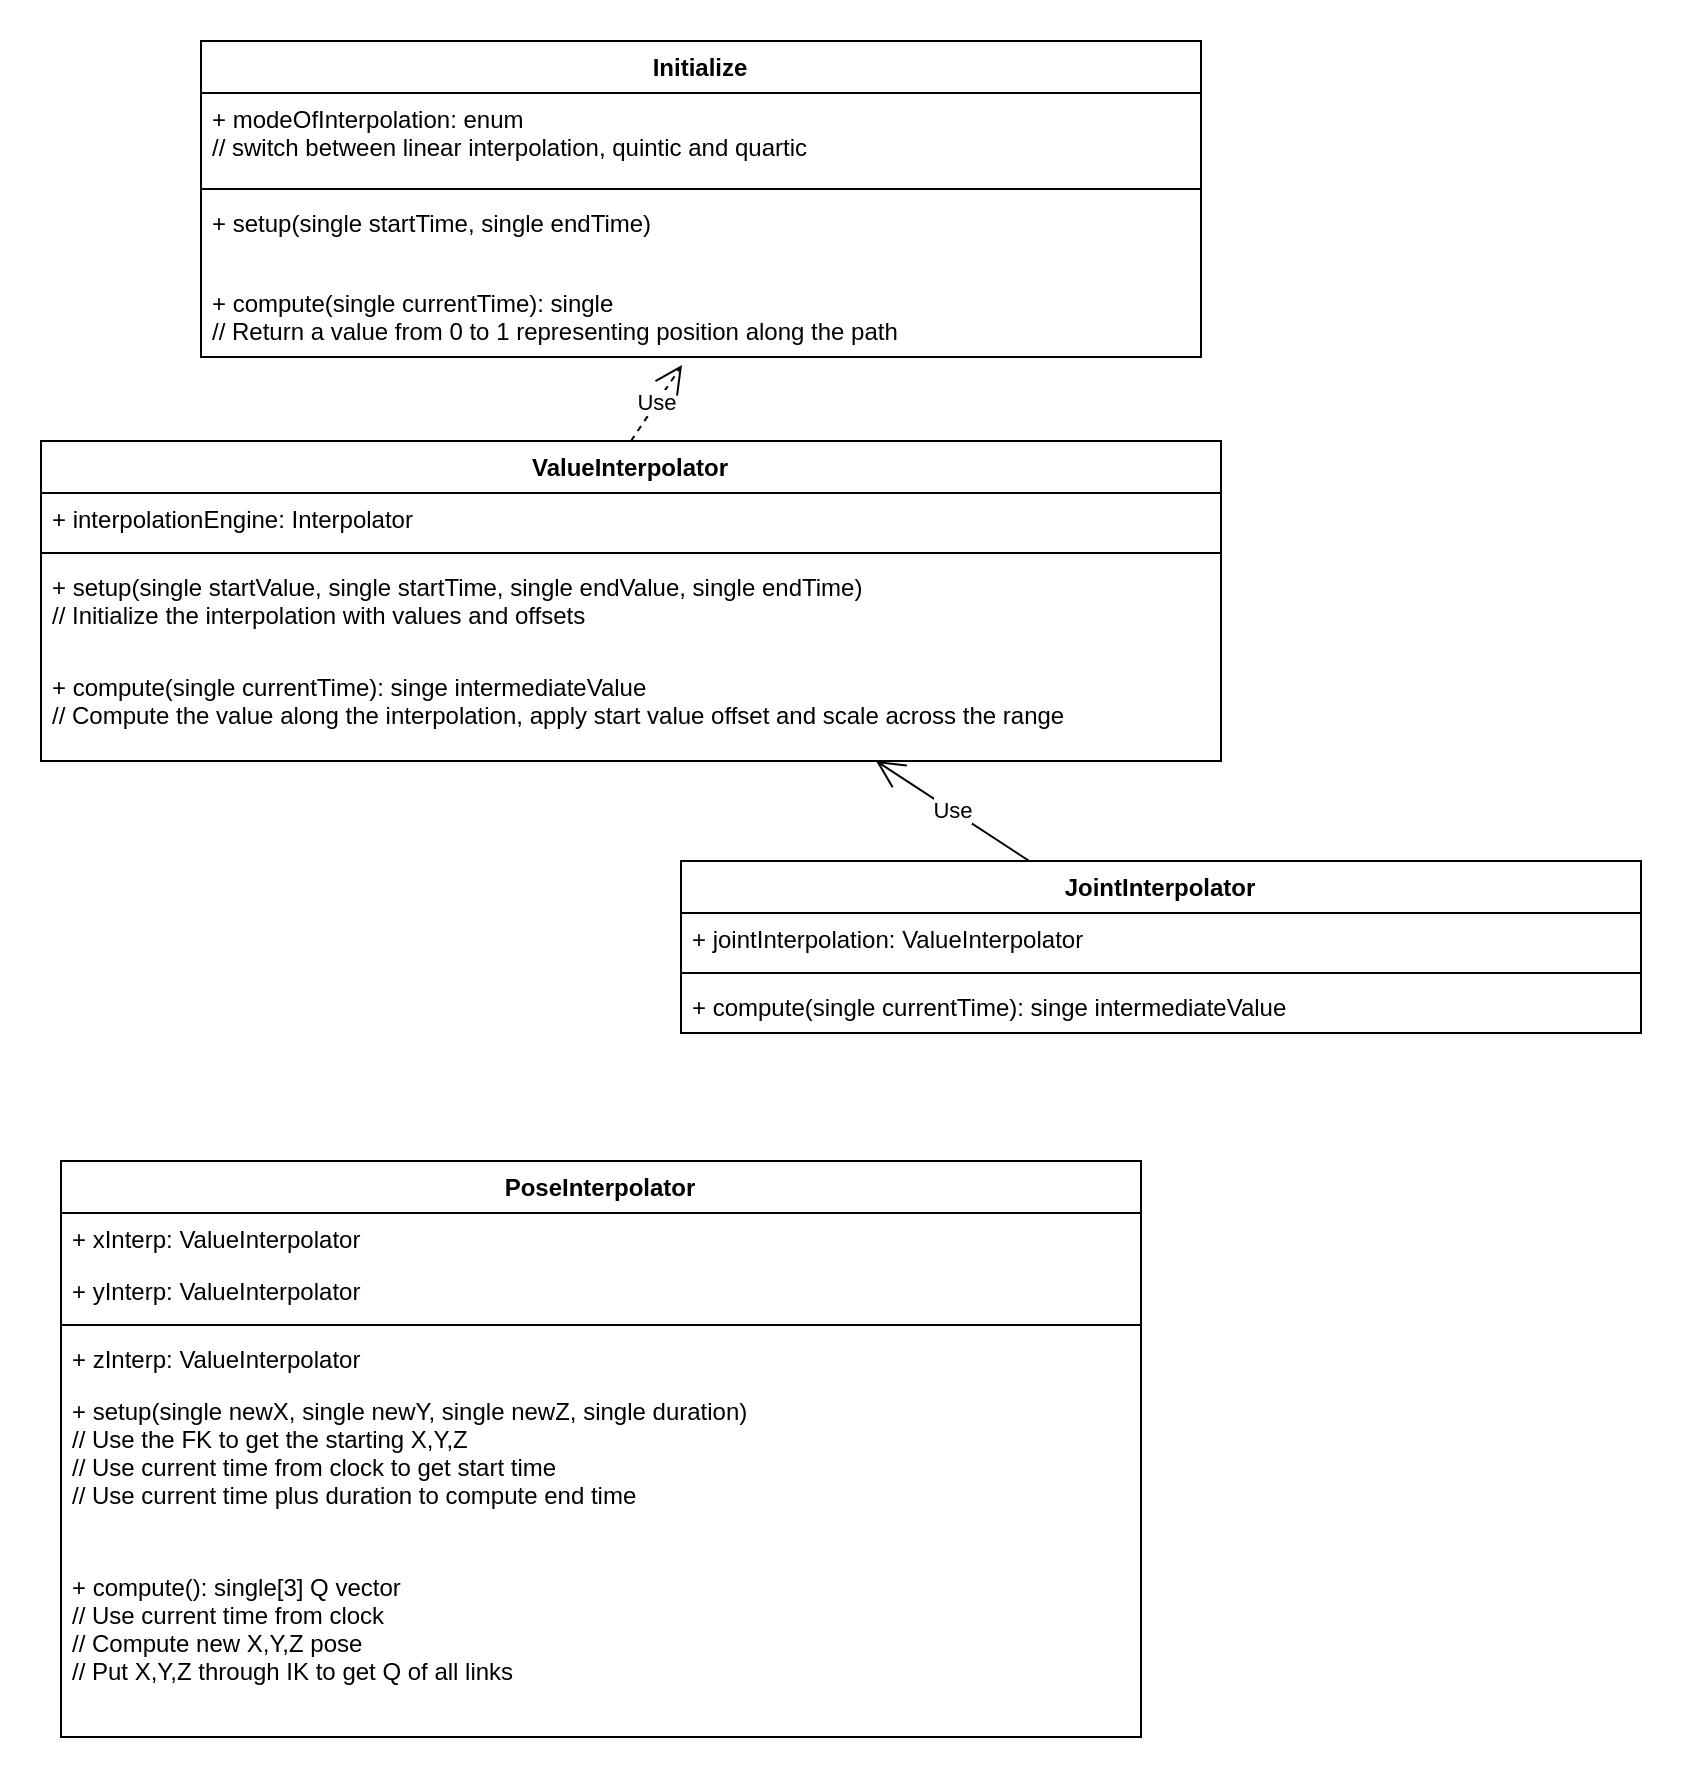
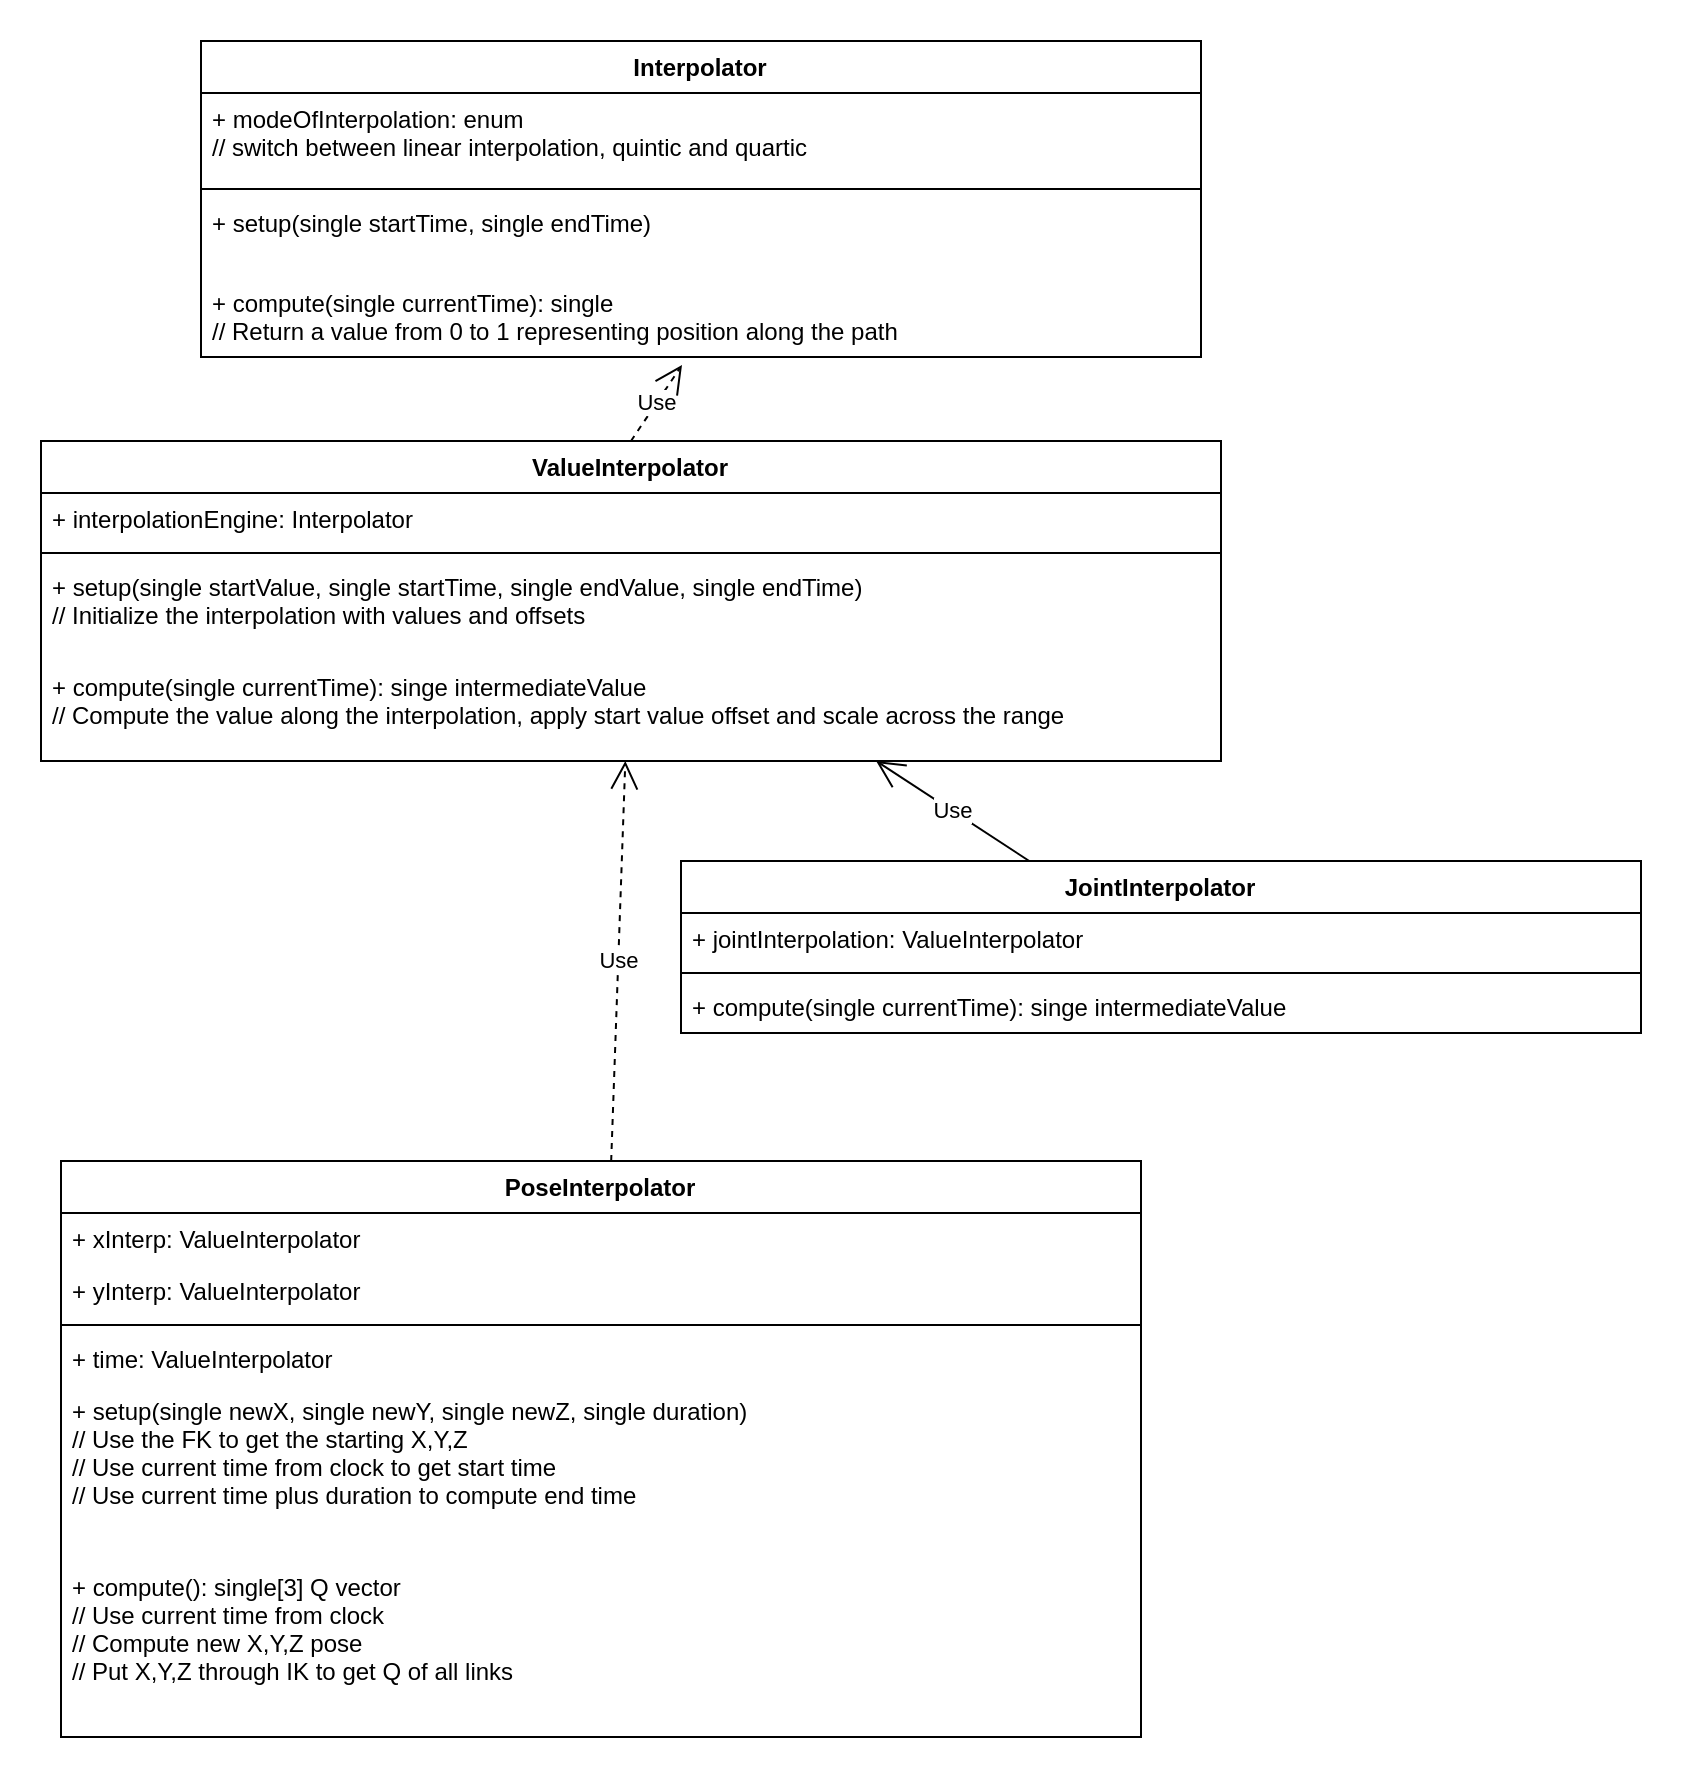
node "Initialize": label "Initialize" -> "Interpolator"
edge "PoseInterpolator" -> "ValueInterpolator": added, label "Use"
node "+ zInterp: ValueInterpolator": label "+ zInterp: ValueInterpolator" -> "+ time: ValueInterpolator"
